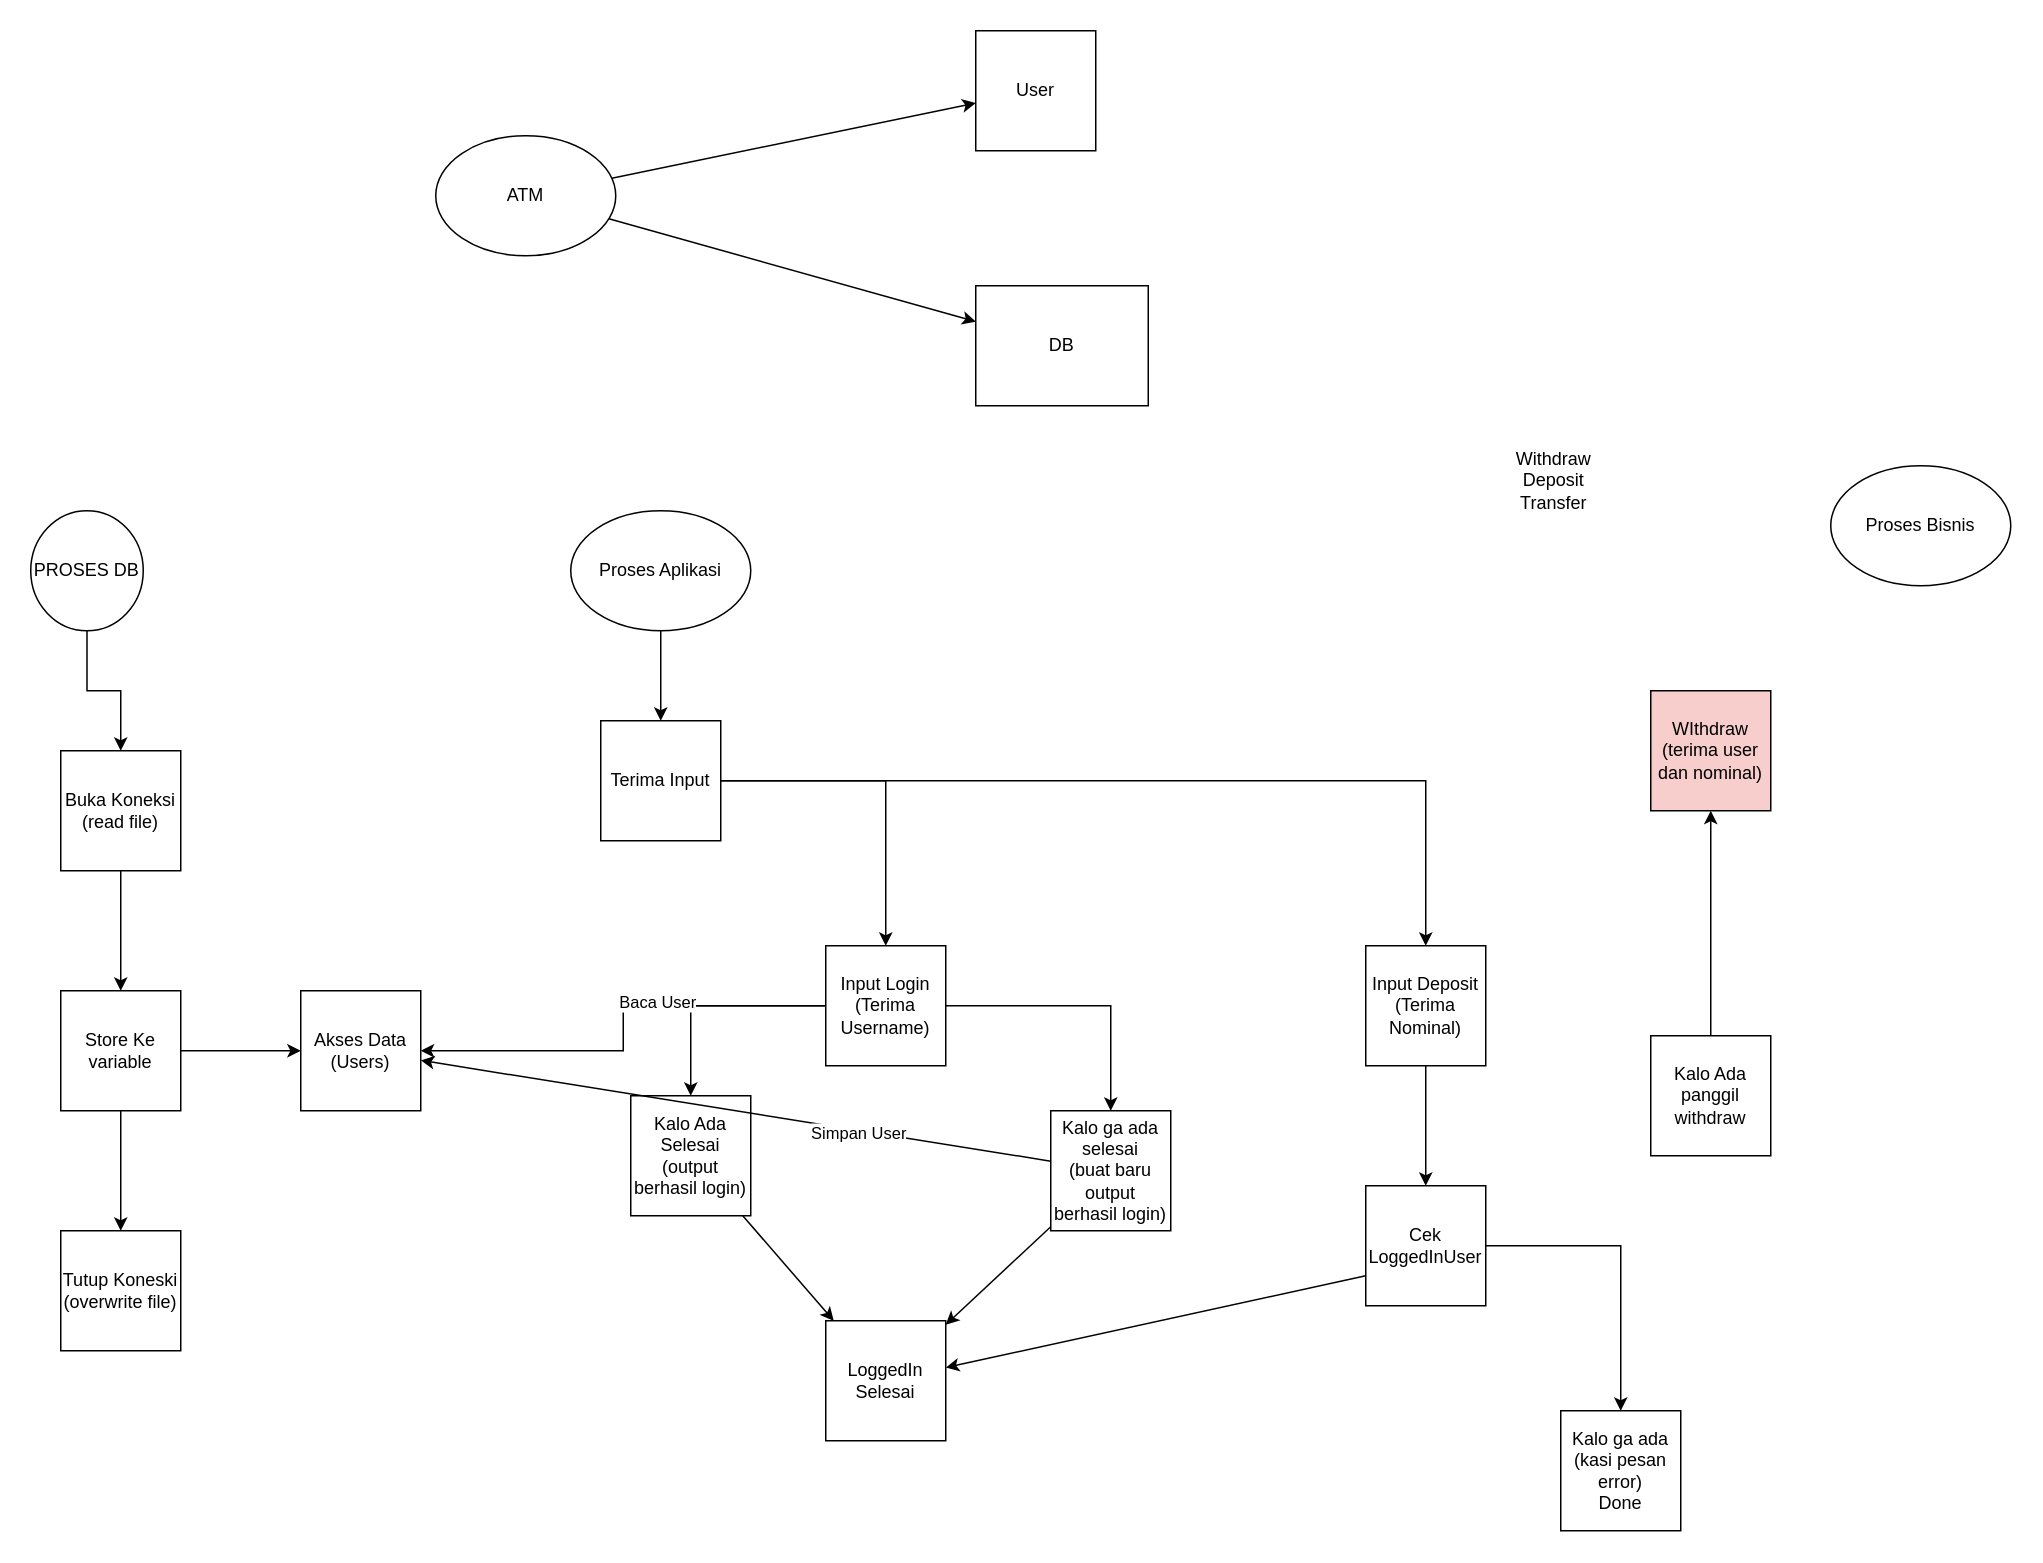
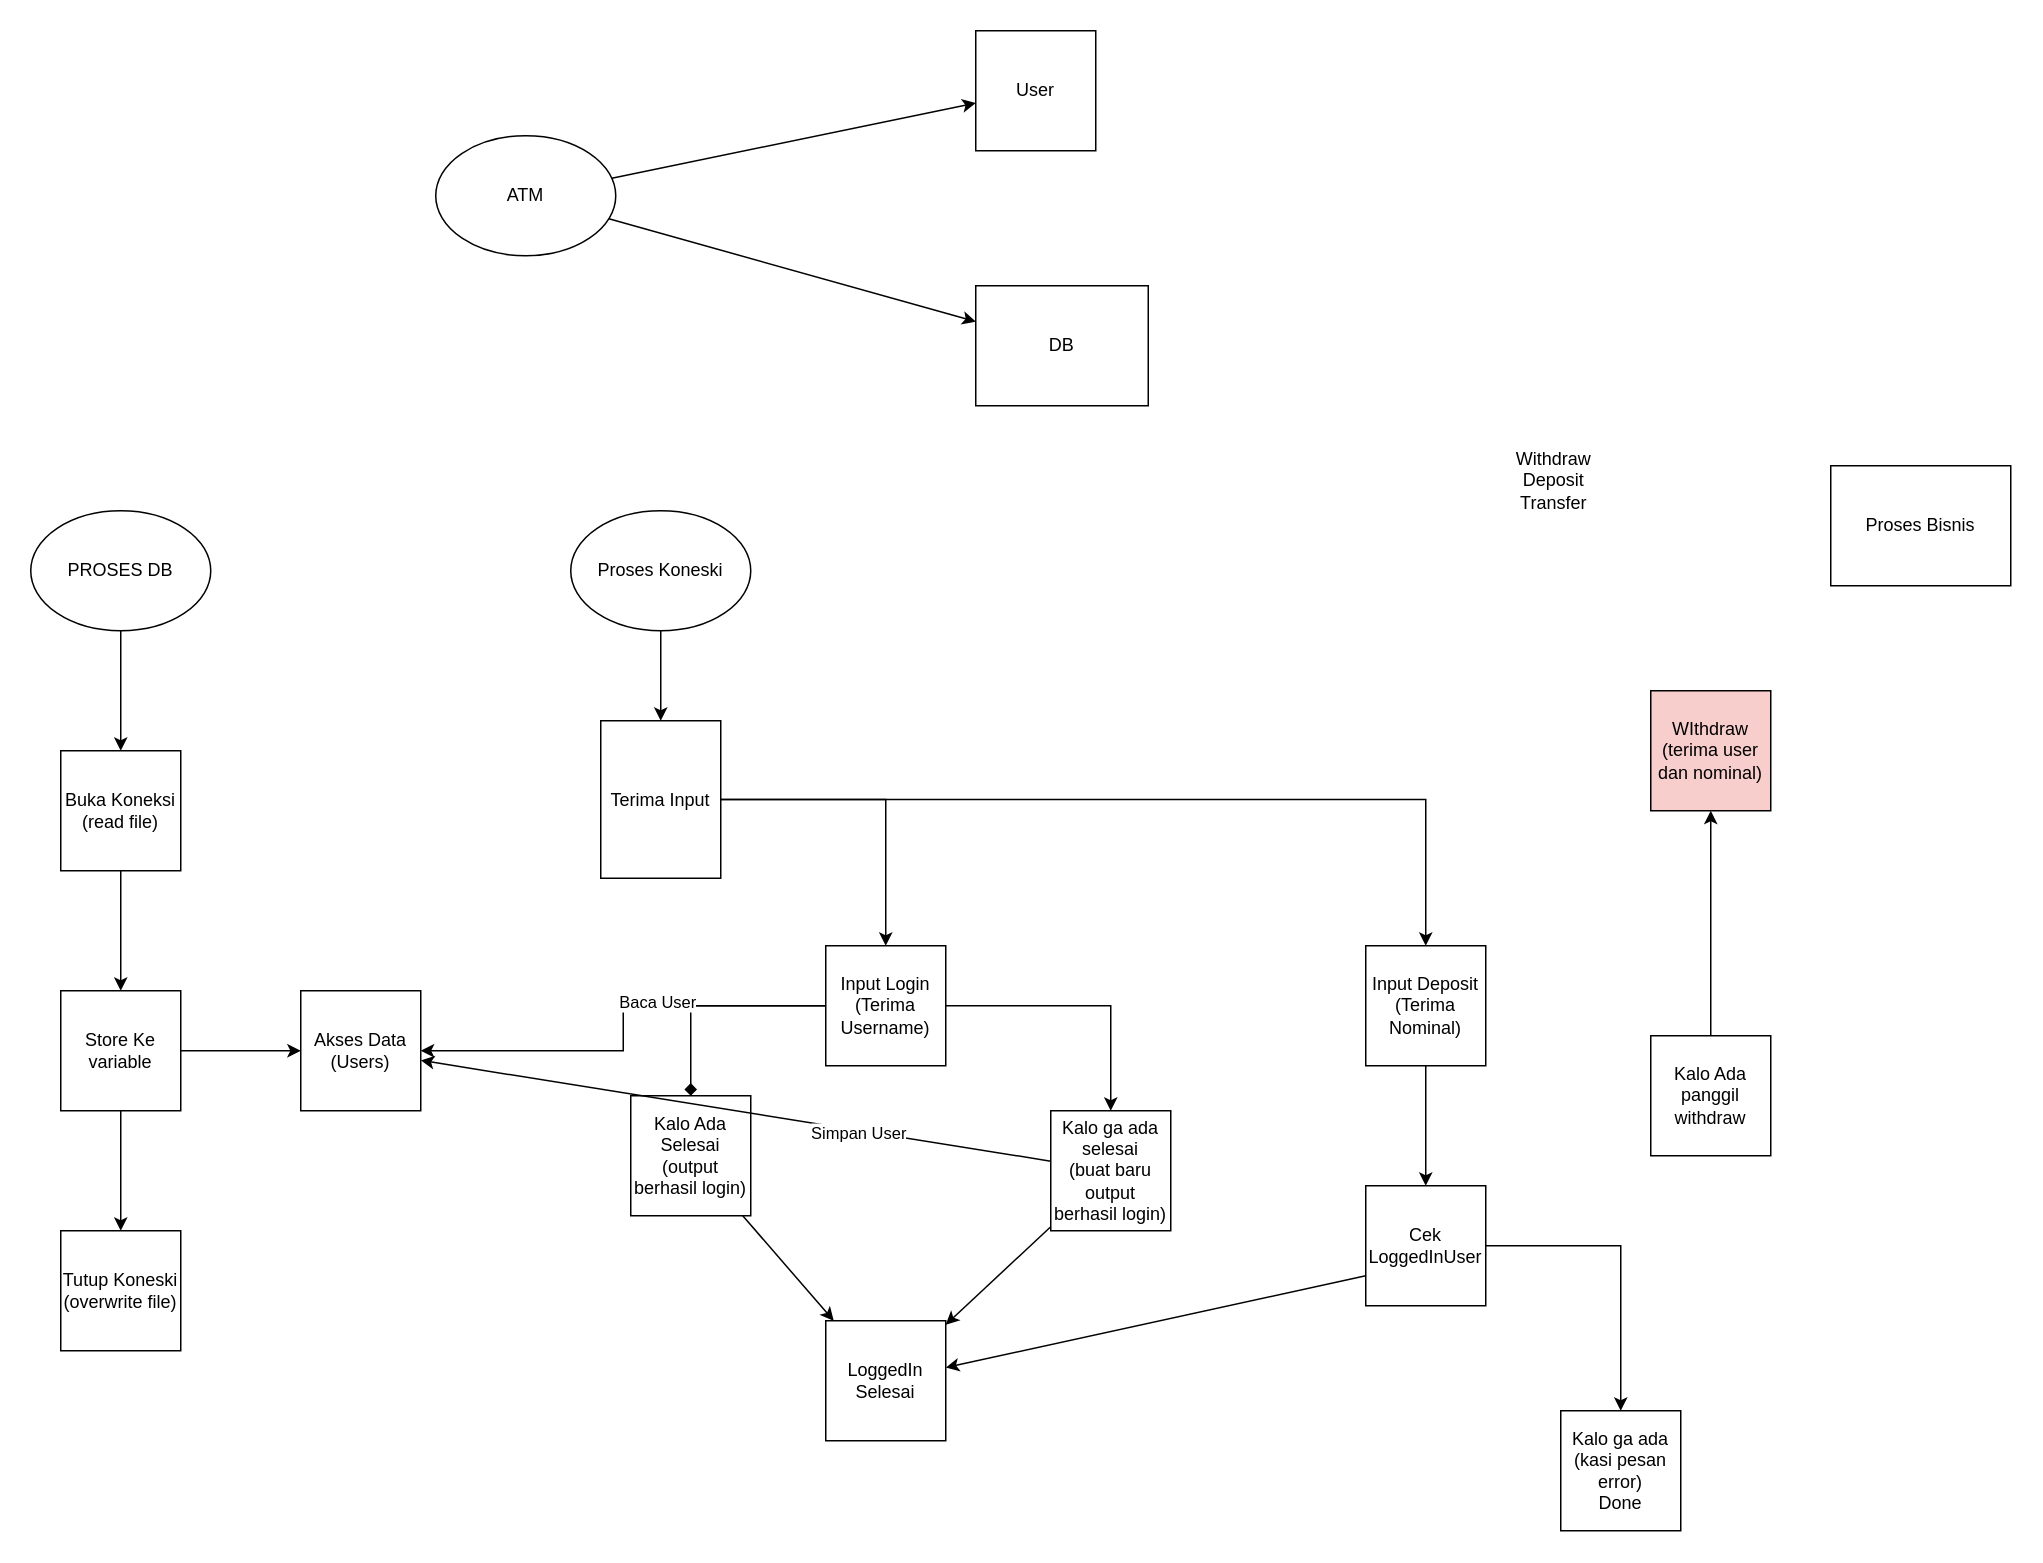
node "Proses Bisnis": shape ellipse -> rectangle
node "PROSES DB": size 113x120 -> 180x120
node "Proses Aplikasi": label "Proses Aplikasi" -> "Proses Koneski"
node "Terima Input": size 120x120 -> 120x158
edge "Input Login (Terima Username)" -> "Kalo Ada Selesai (output berhasil login)": arrowhead classic -> diamond
